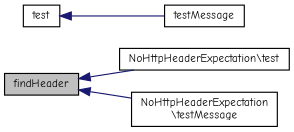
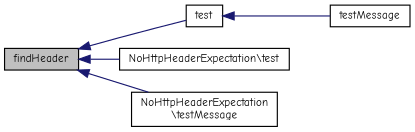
edge "test" -> "findHeader": added
